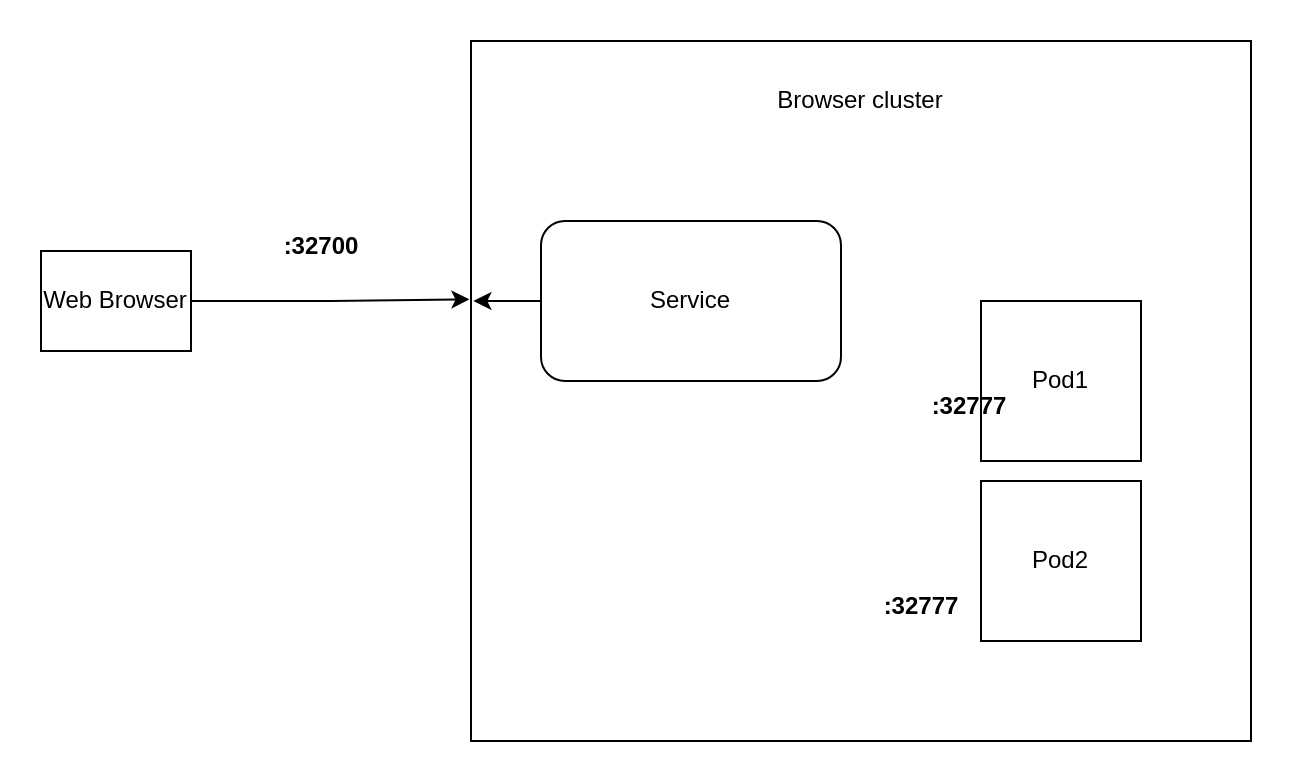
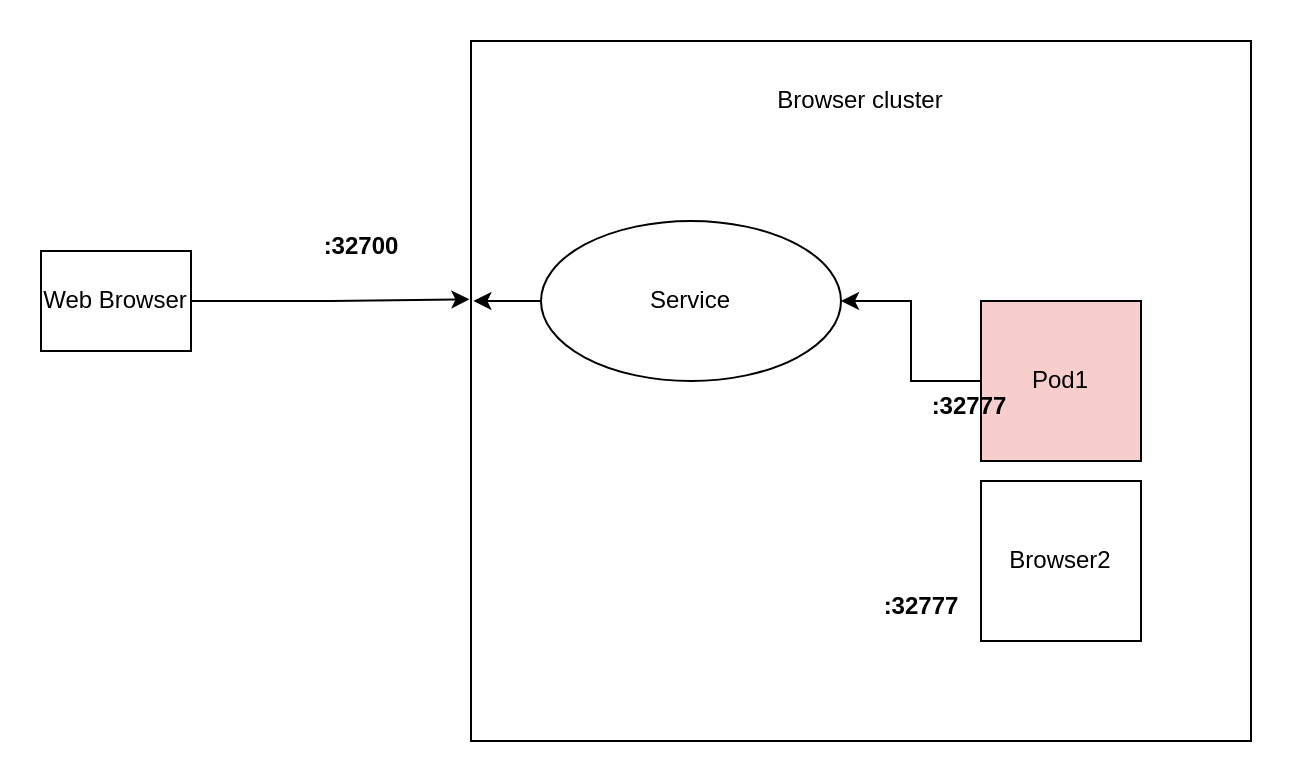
node ":32700": moved (321, 247) -> (361, 247)
node "Service": shape rounded rectangle -> ellipse
edge "Pod1" -> "Service": added
node "Pod1": fillcolor #ffffff -> #f8cecc
node "Pod2": label "Pod2" -> "Browser2"
